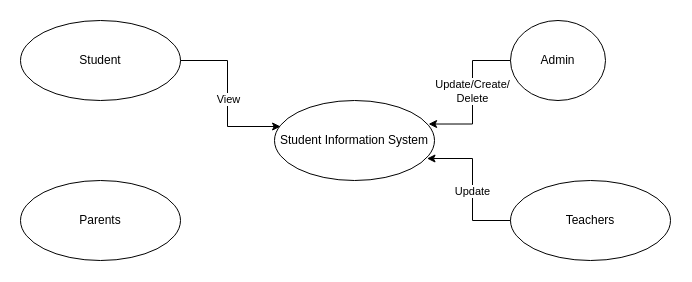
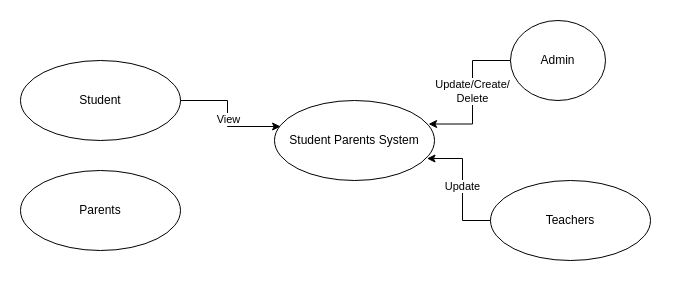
node "Student": moved (101, 61) -> (101, 101)
node "Student Information System": label "Student Information System" -> "Student Parents System"
node "Parents": moved (101, 221) -> (101, 211)
node "Teachers": moved (591, 221) -> (571, 221)
